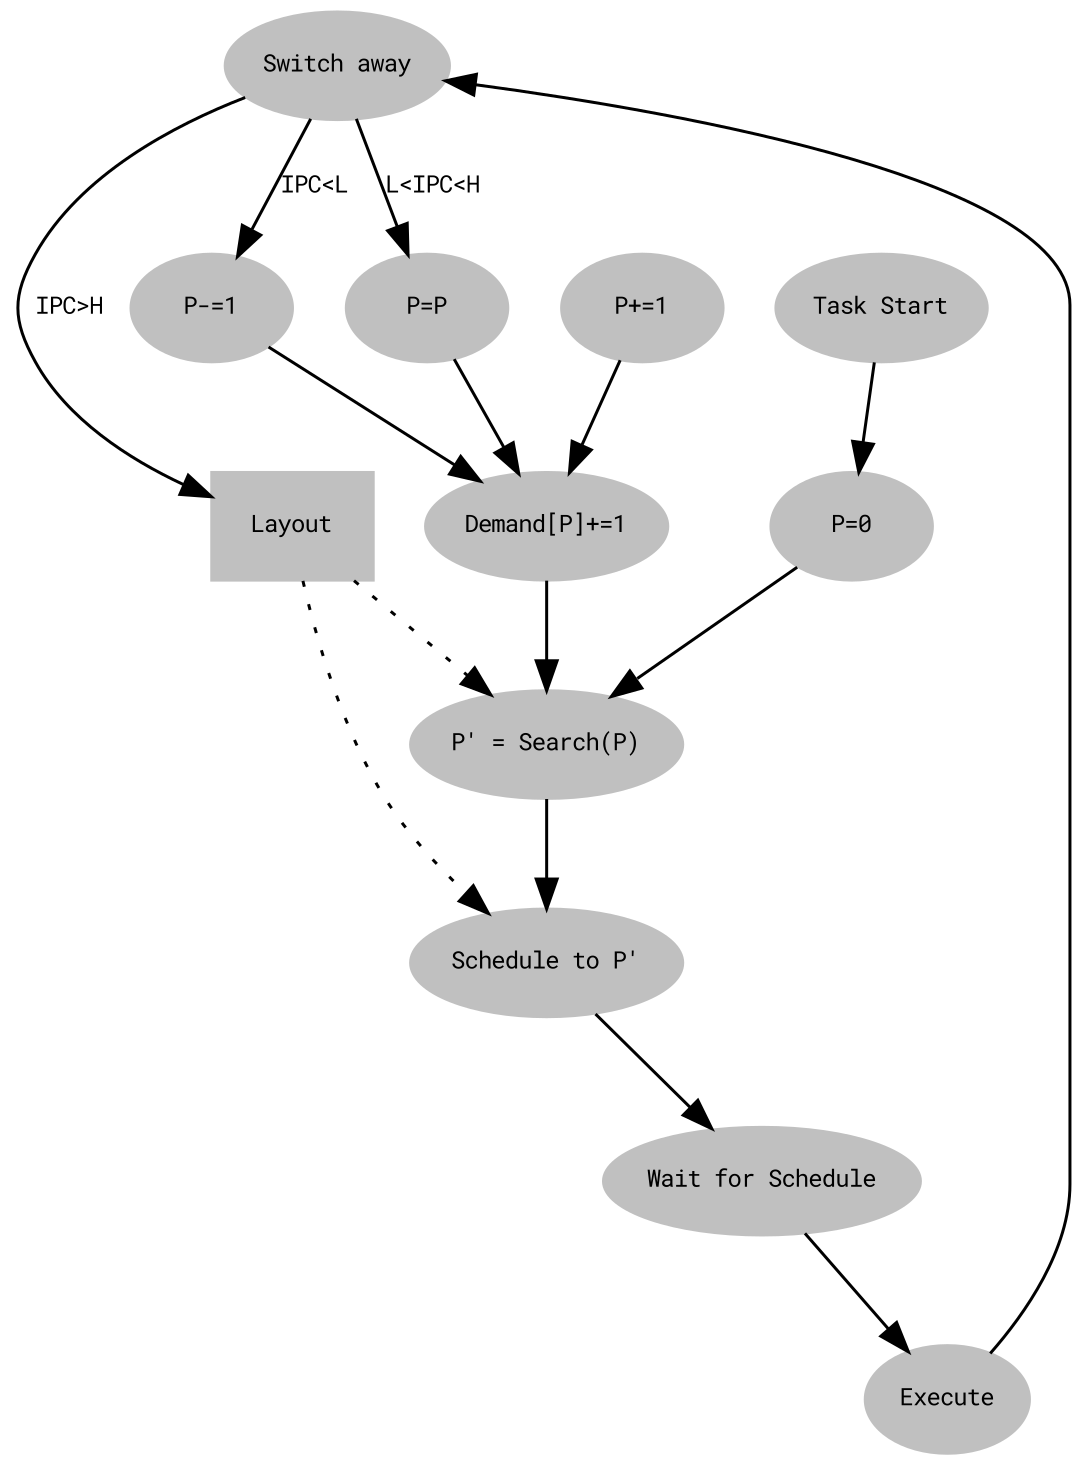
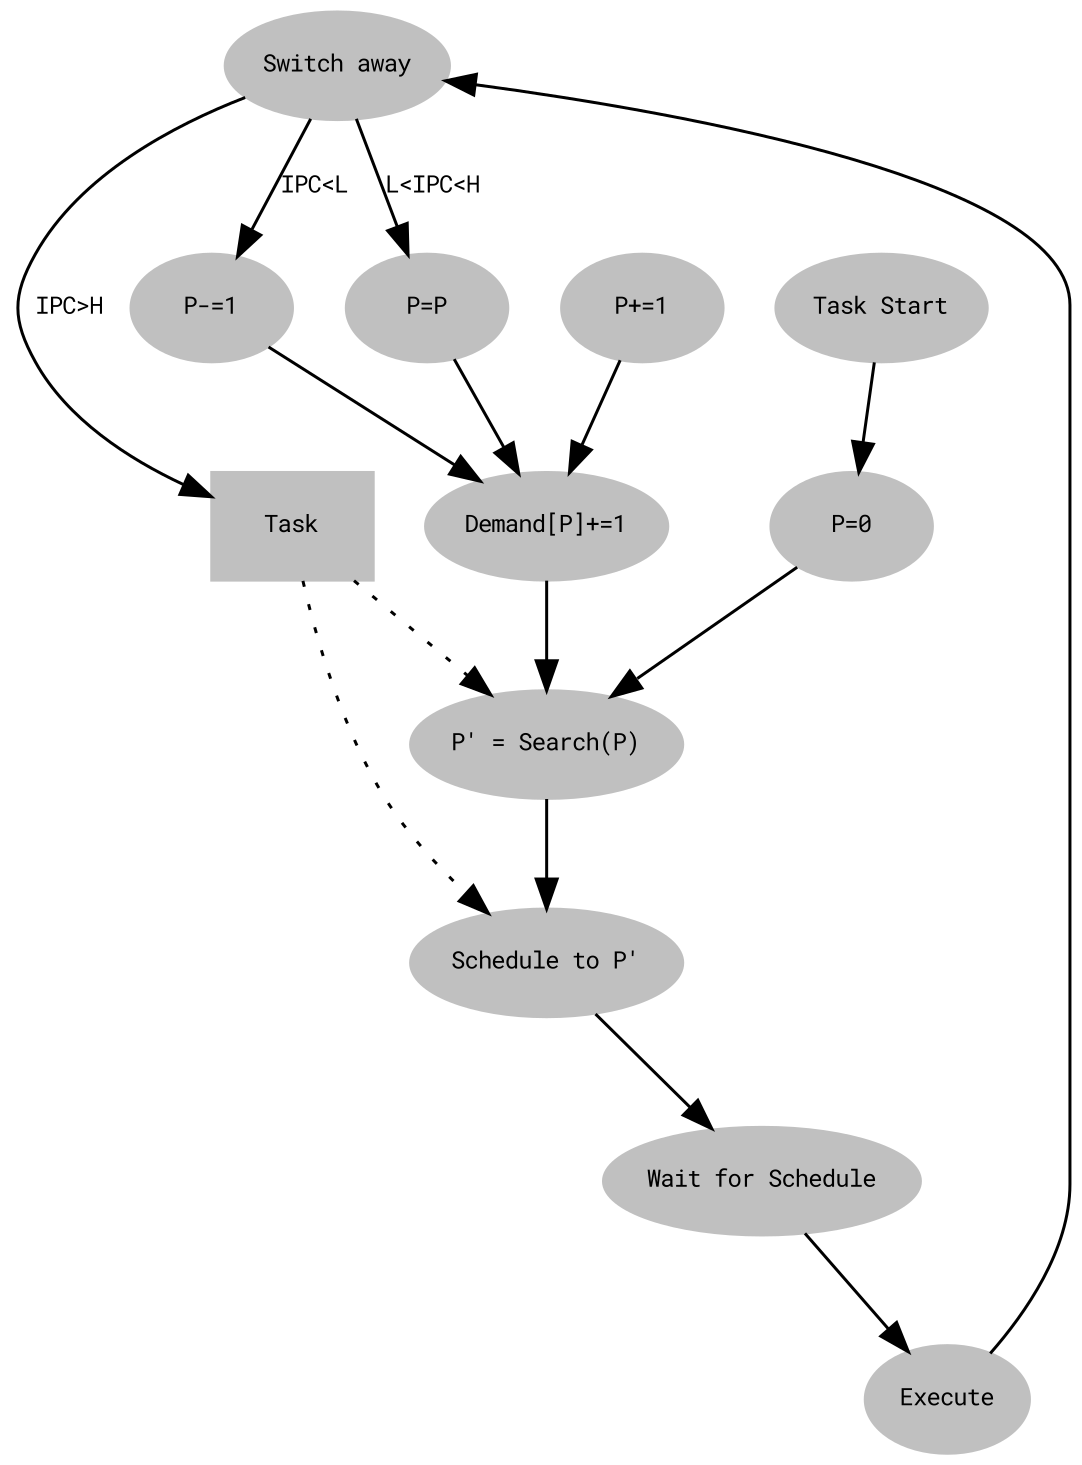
node "Layout": label "Layout" -> "Task"
